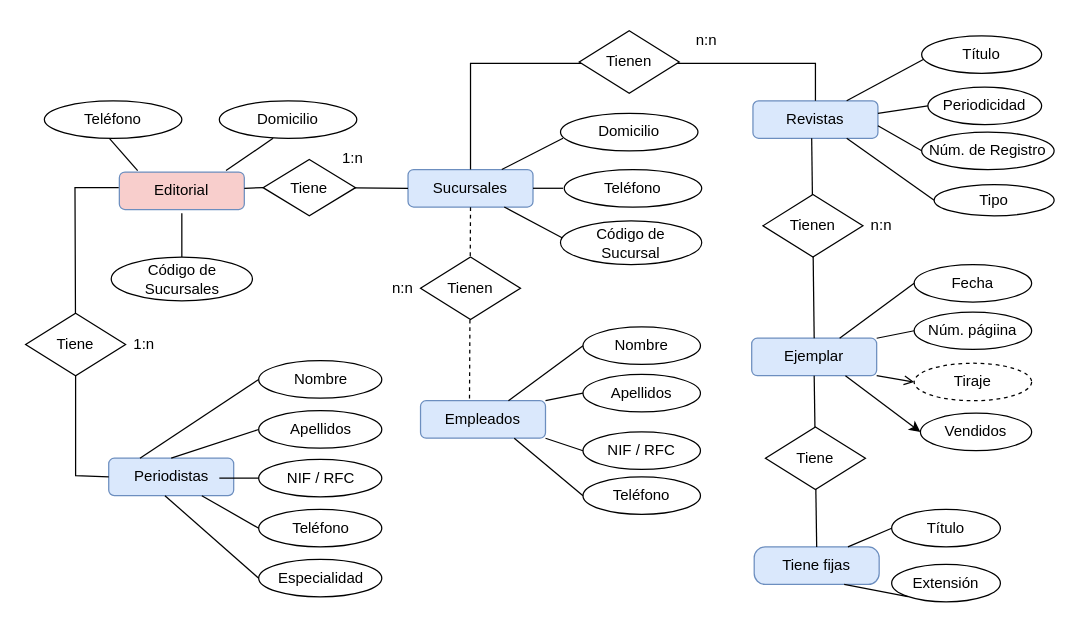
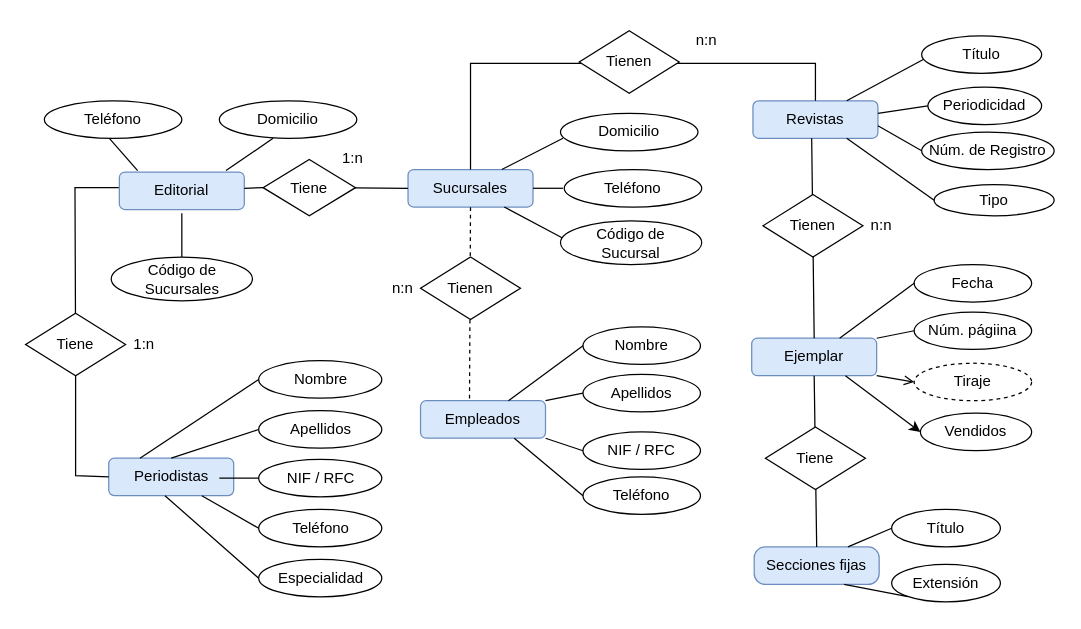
node "Editorial": fillcolor #f8cecc -> #dae8fc
node "Tiene fijas": label "Tiene fijas" -> "Secciones fijas"
